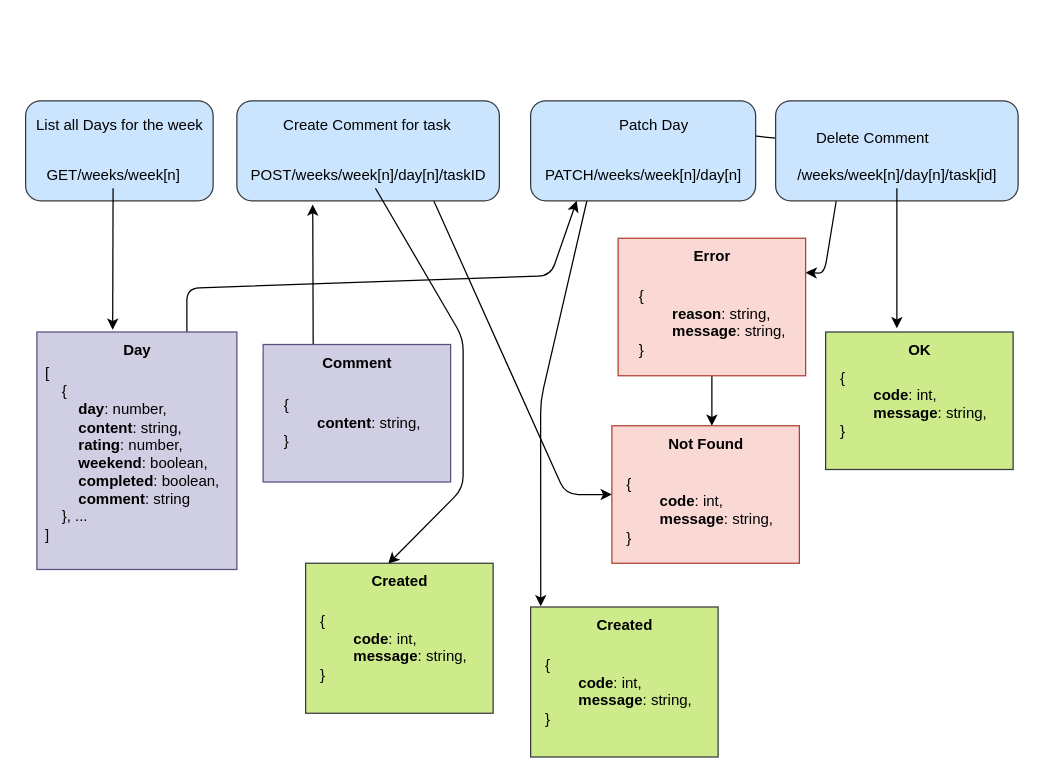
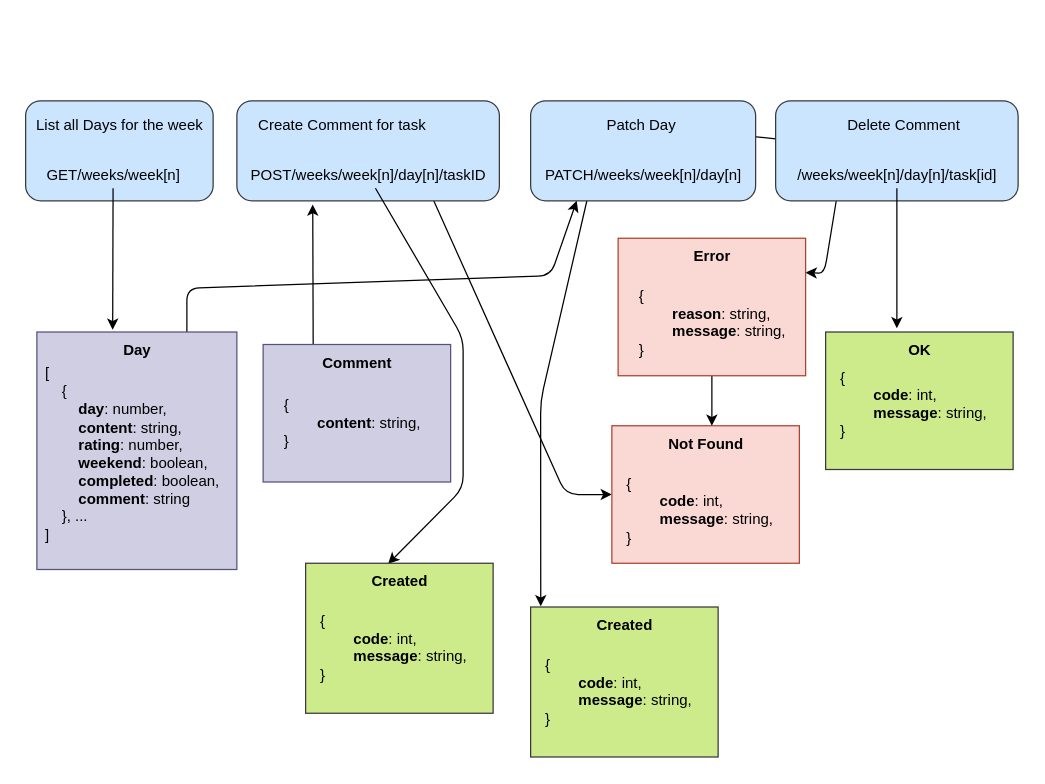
node "Create Comment for task": moved (367, 126) -> (342, 126)
node "Patch Day": moved (656, 126) -> (643, 126)
node "Delete Comment": moved (874, 138) -> (906, 126)
